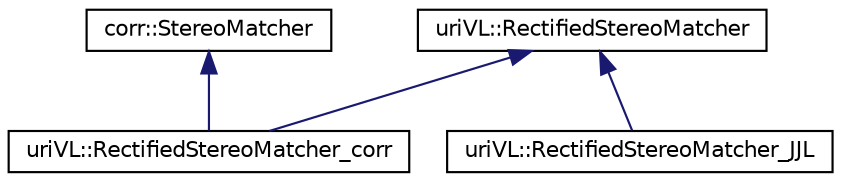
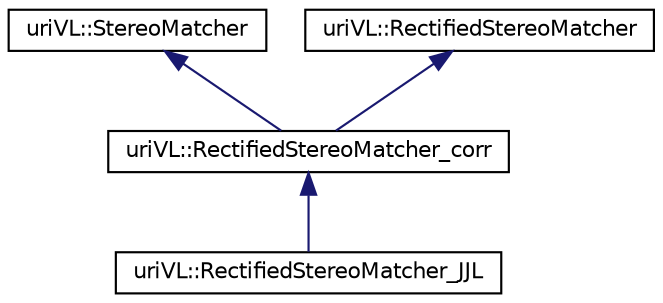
node "corr::StereoMatcher": label "corr::StereoMatcher" -> "uriVL::StereoMatcher"
edge "uriVL::RectifiedStereoMatcher_JJL" -> "uriVL::RectifiedStereoMatcher": now "uriVL::RectifiedStereoMatcher_JJL" -> "uriVL::RectifiedStereoMatcher_corr"
